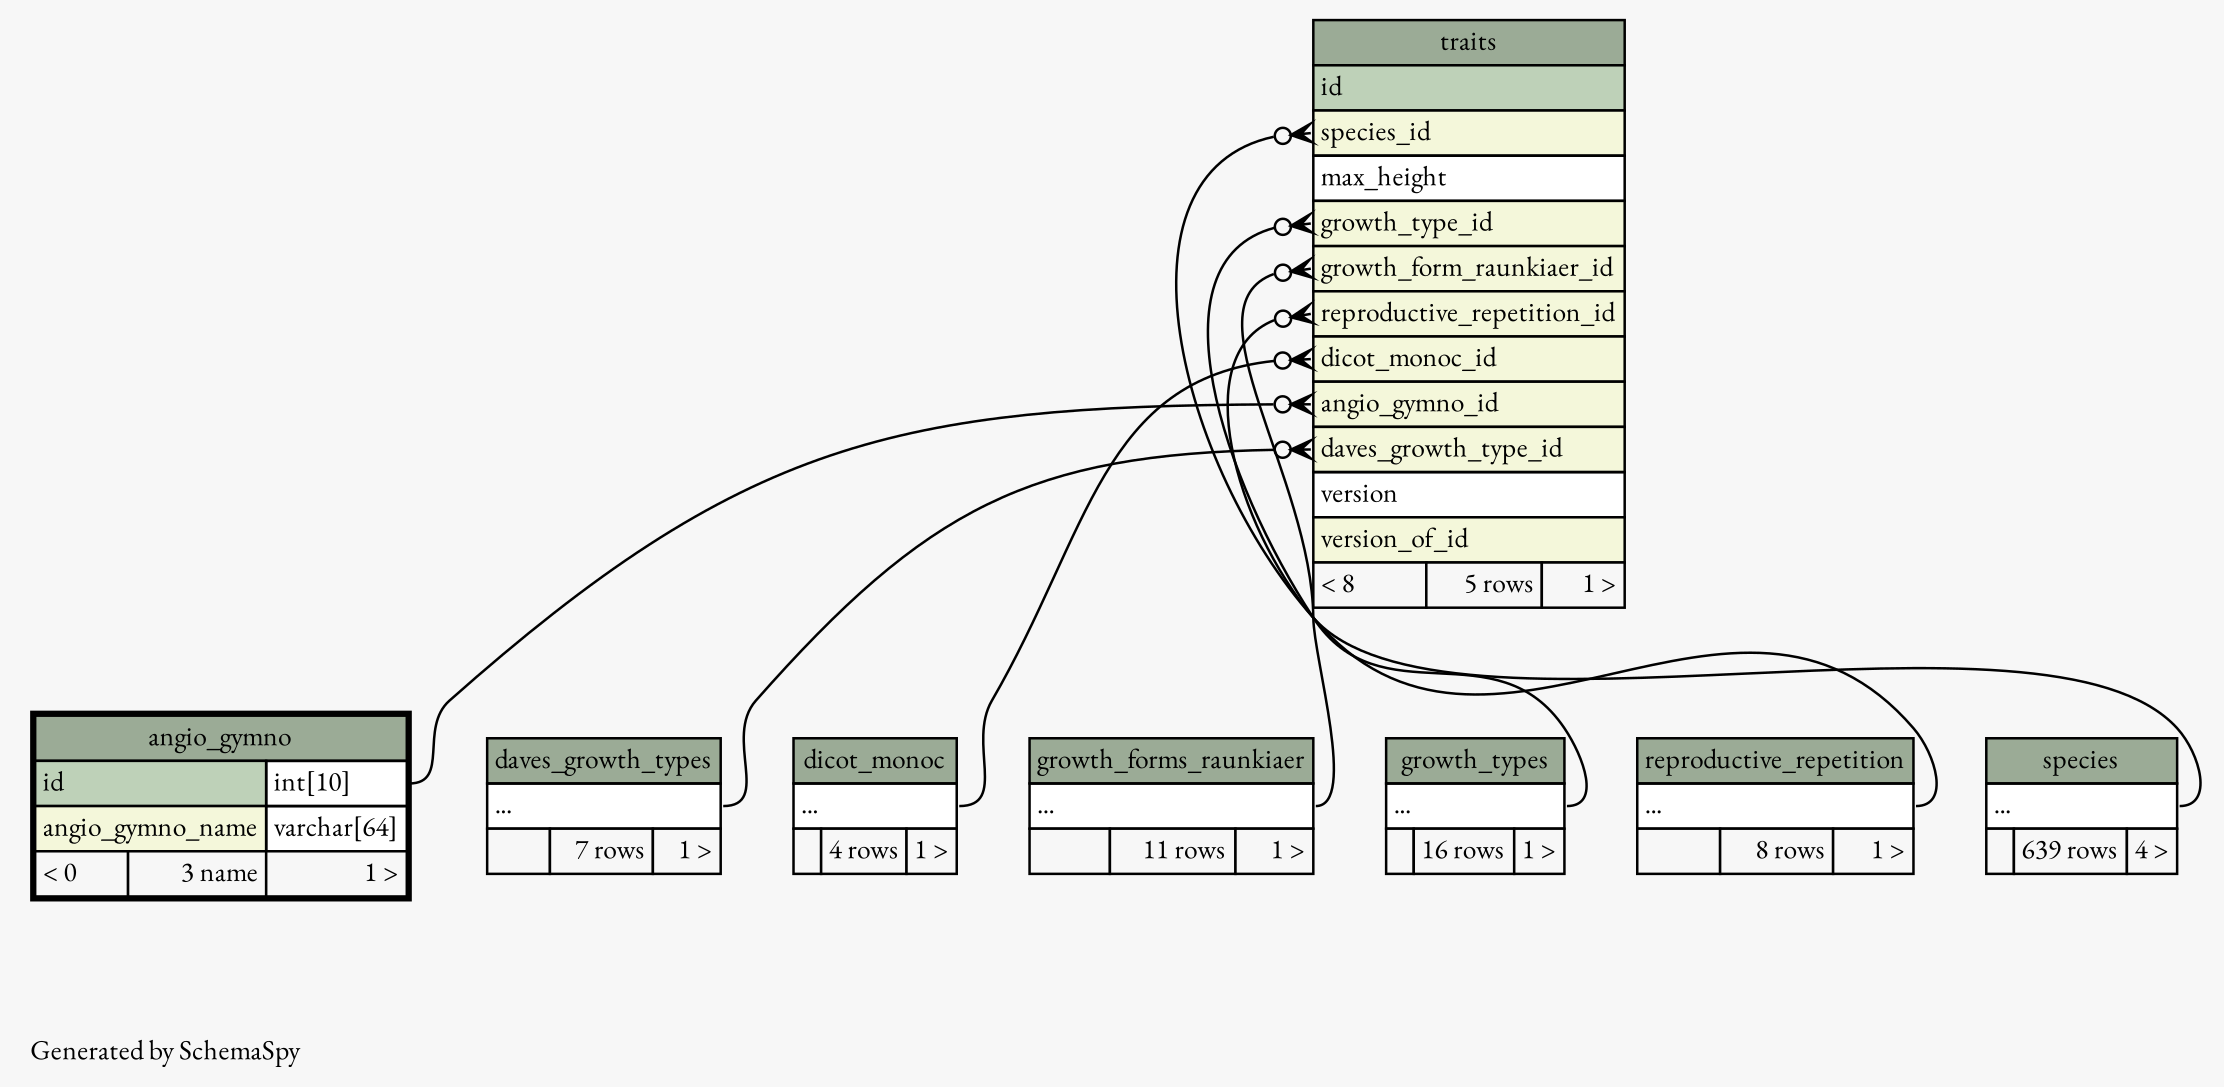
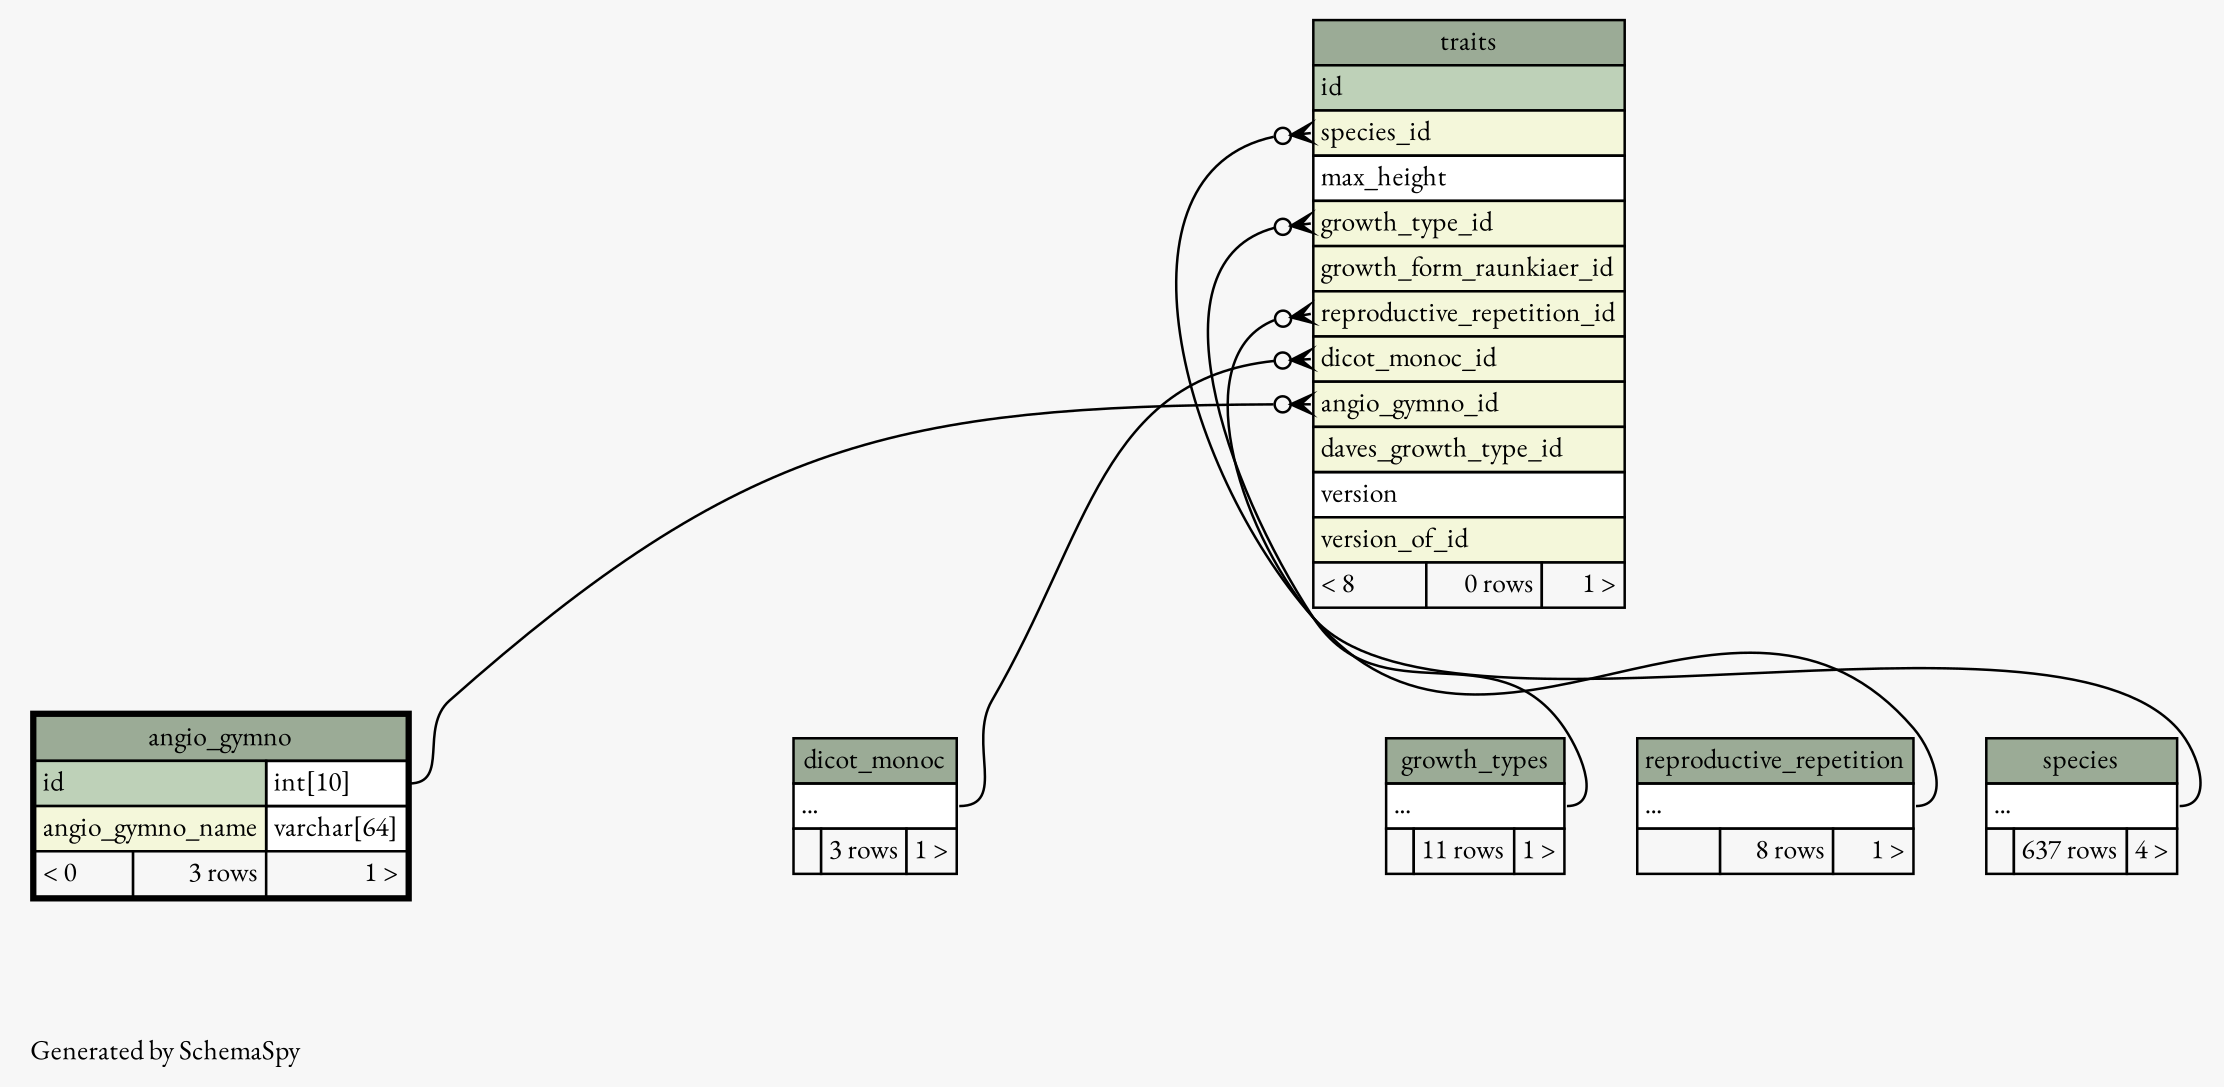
node "traits": text "5 rows" -> "0 rows"
node "daves_growth_types": removed
node "growth_forms_raunkiaer": removed
node "dicot_monoc": text "4 rows" -> "3 rows"
node "growth_types": text "16 rows" -> "11 rows"
node "species": text "639 rows" -> "637 rows"
node "angio_gymno": text "3 name" -> "3 rows"
